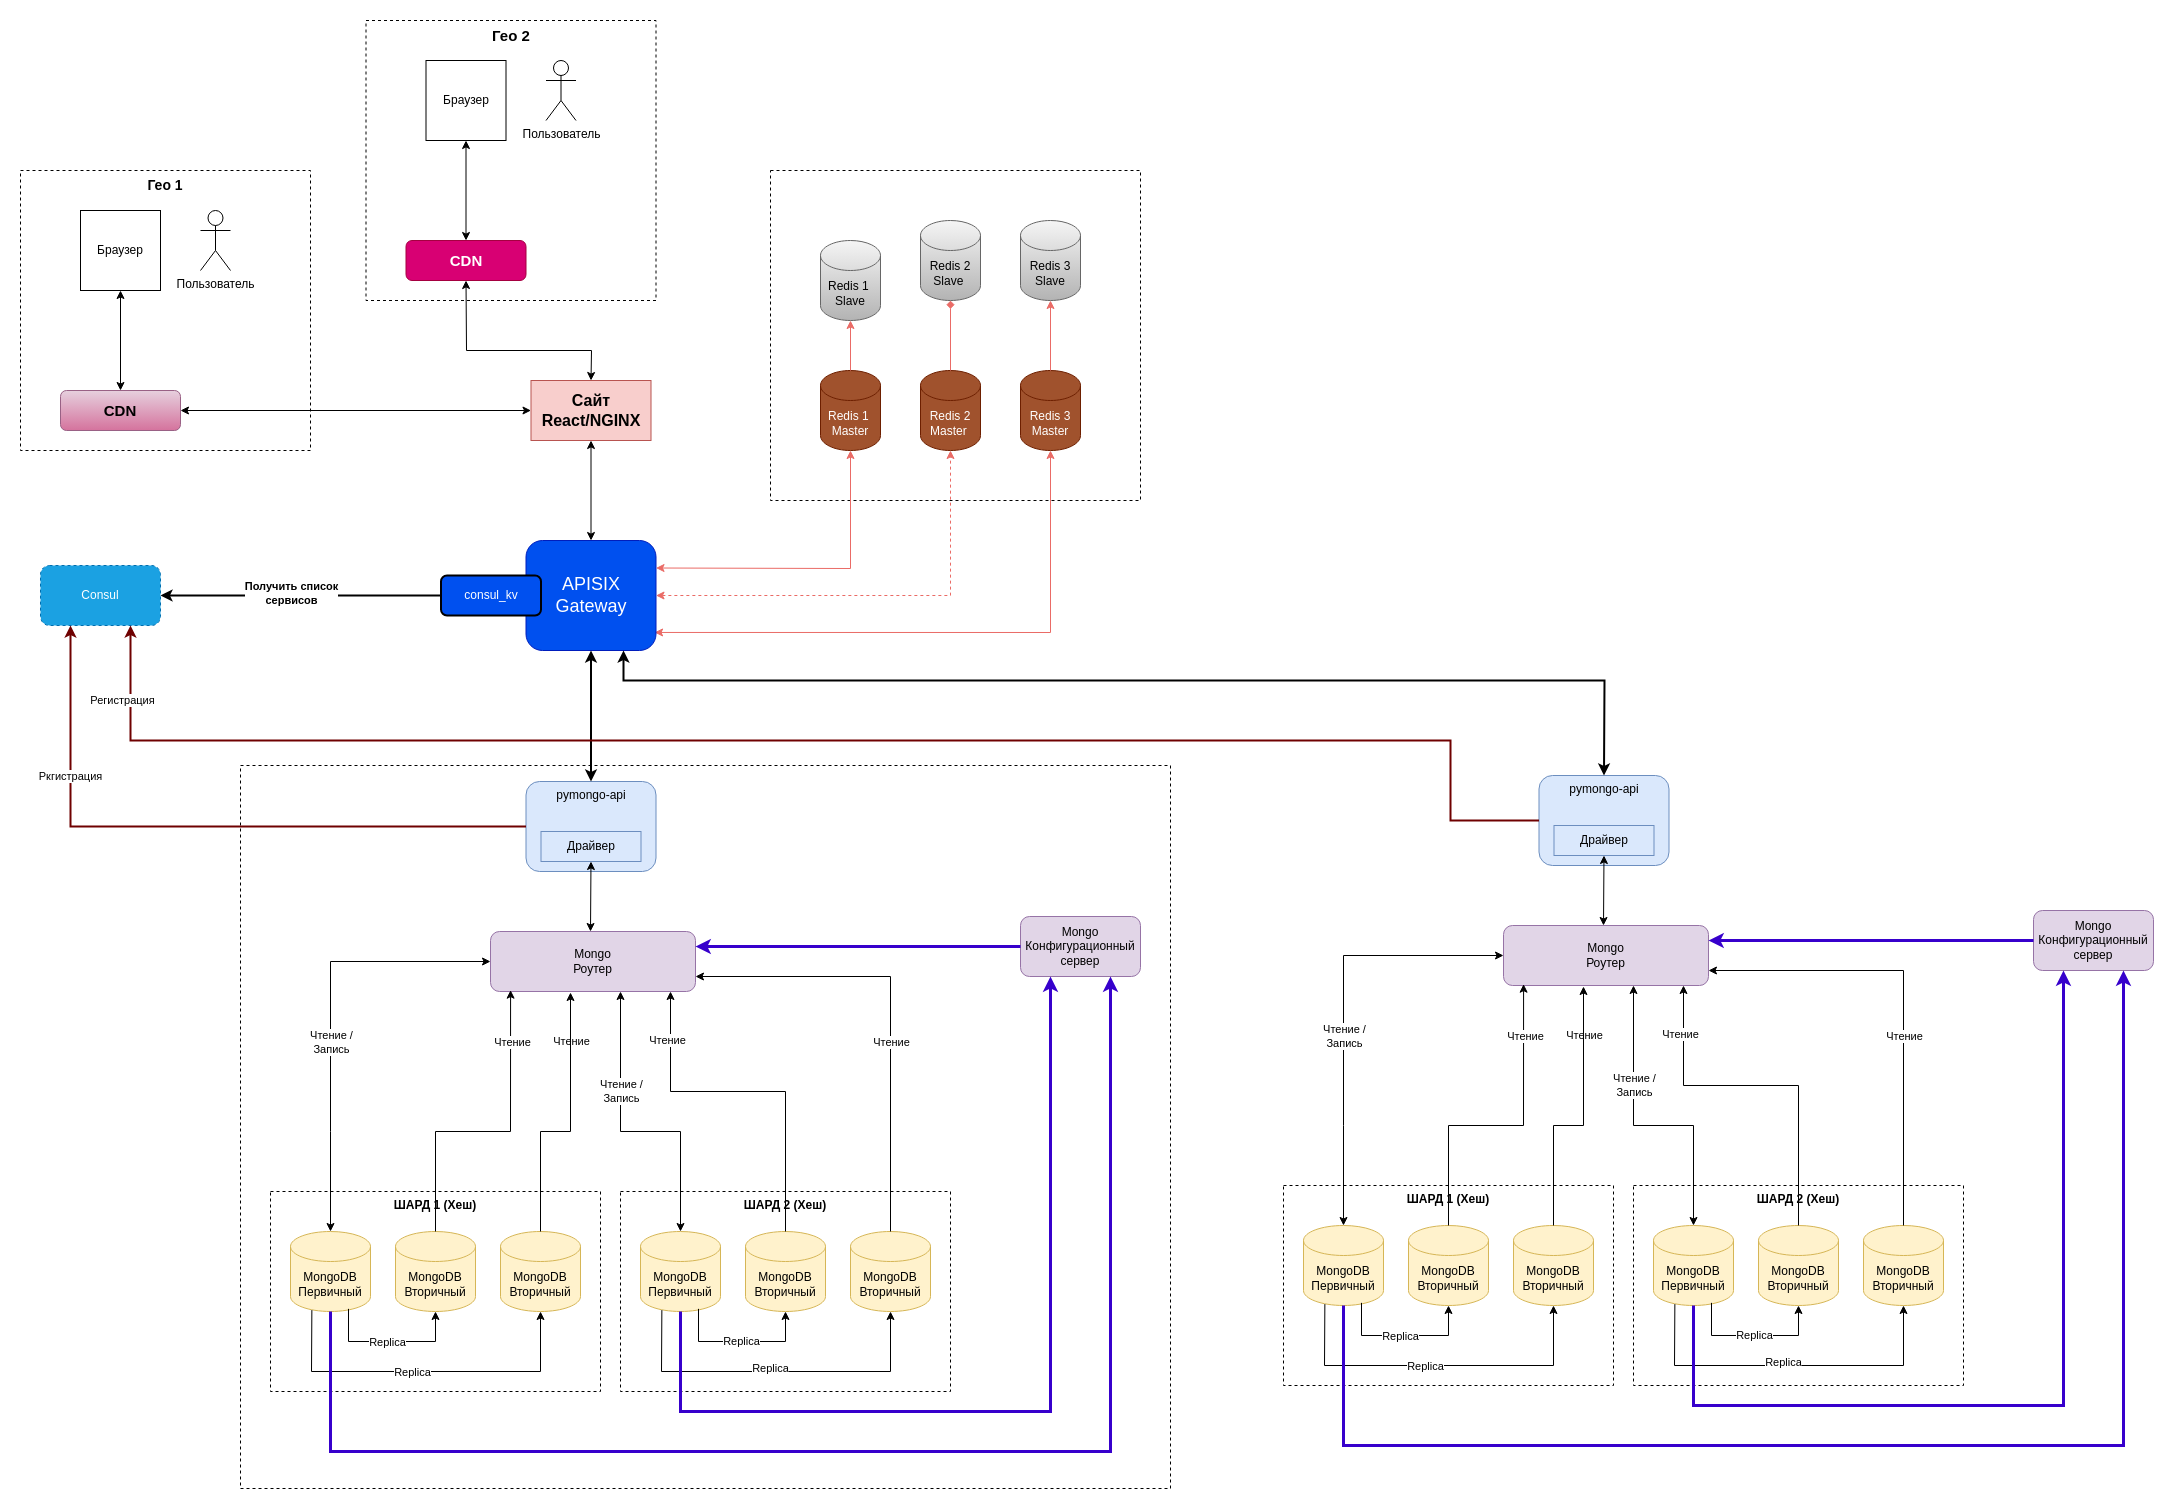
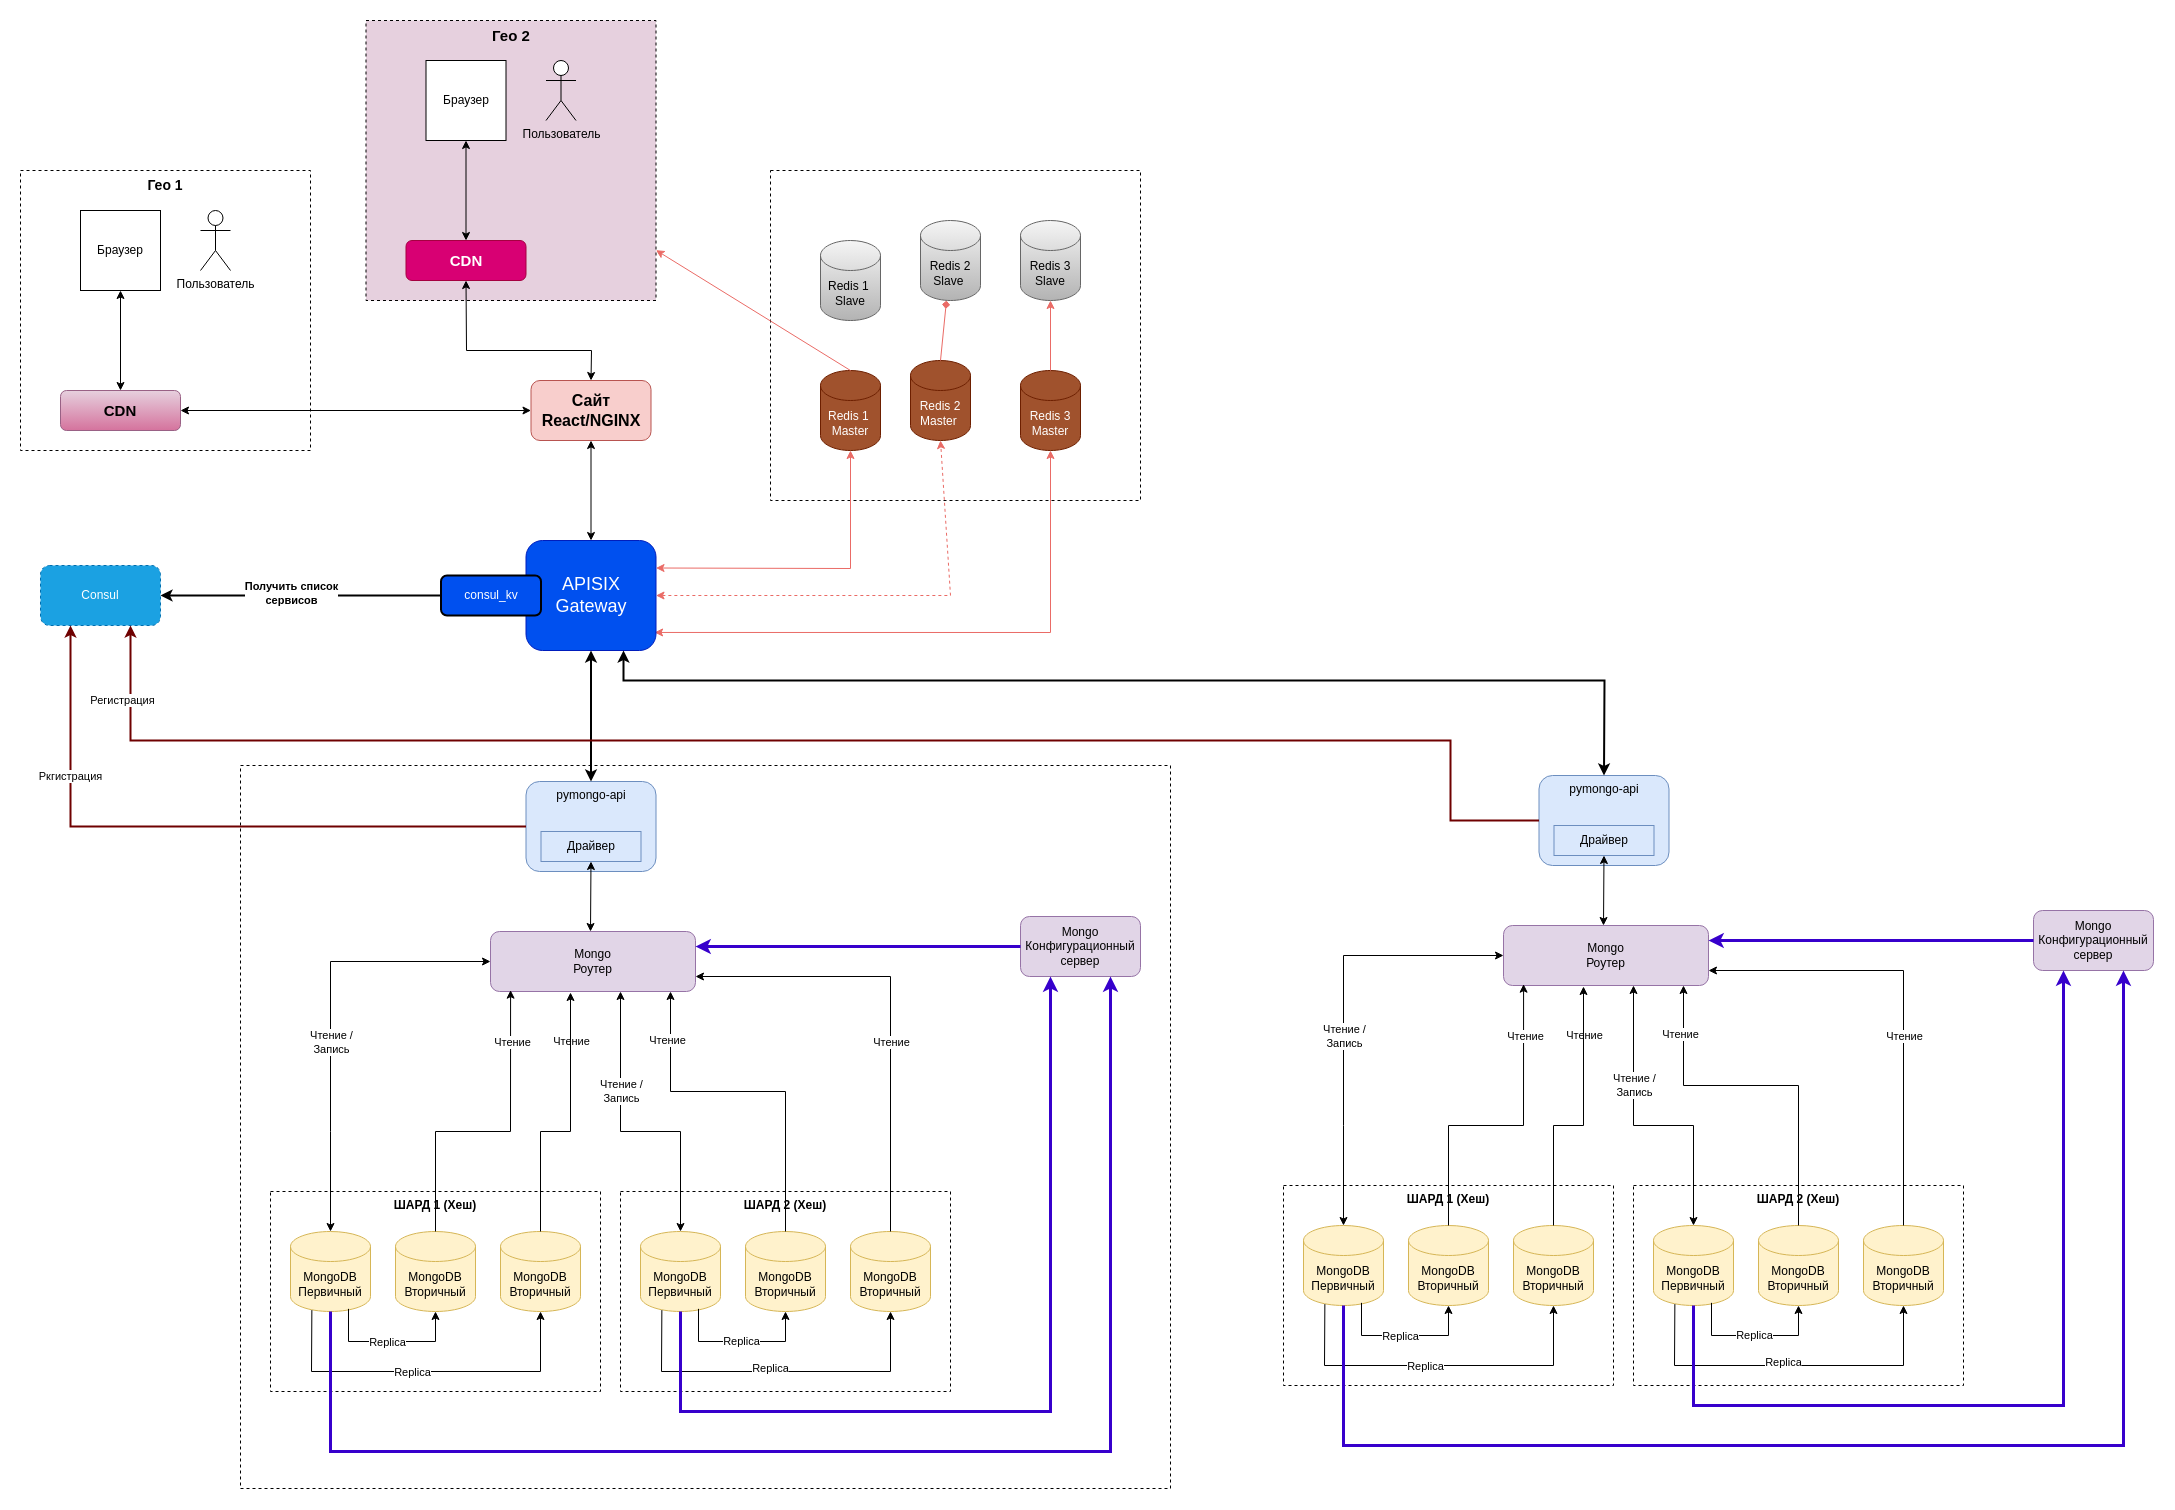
node "Гео 2": fillcolor #ffffff -> #e6d0de
edge "Redis 1 Master" -> "Redis 1 Slave": now "Redis 1 Master" -> "Гео 2"
node "Сайт React/NGINX": shape rectangle -> rounded rectangle
node "Redis 2 Master": moved (951, 411) -> (941, 401)
